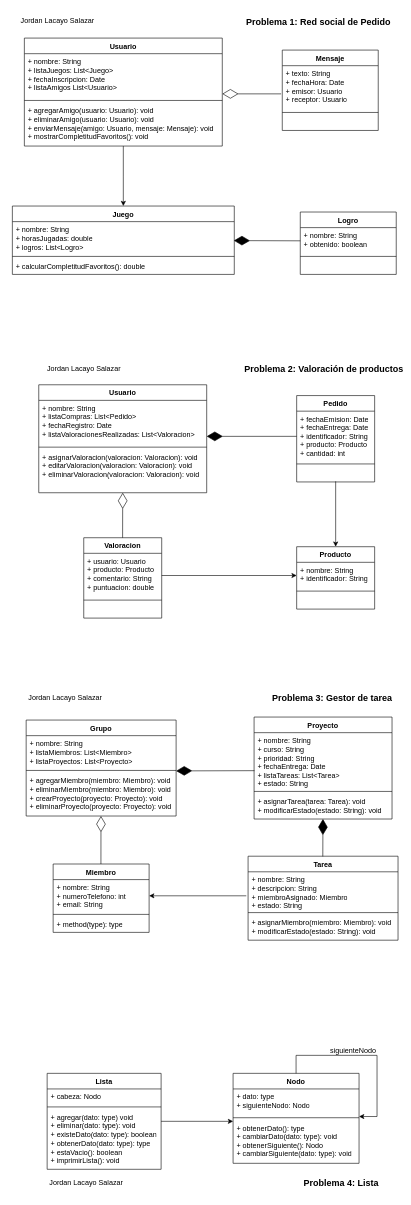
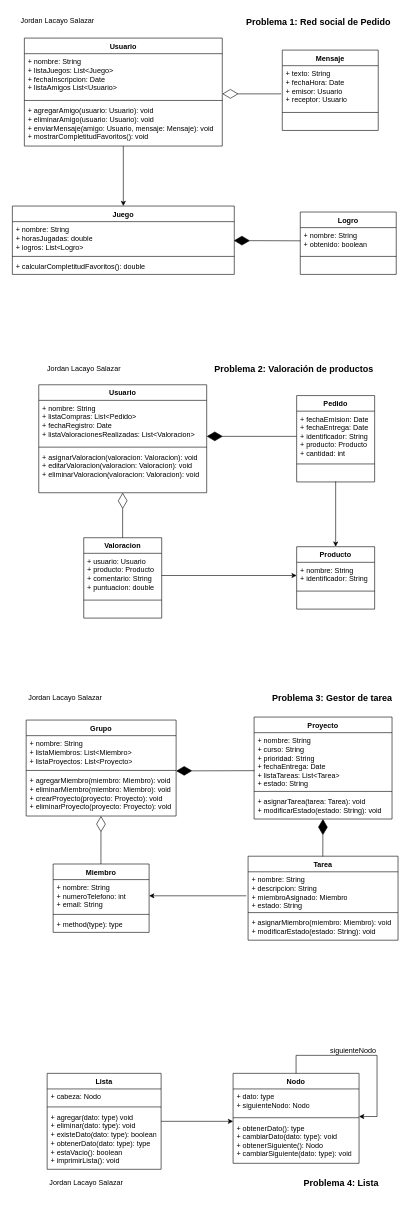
node "Problema 2: Valoración de productos": moved (324, 369) -> (294, 369)
